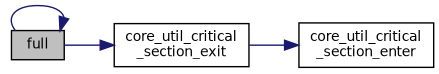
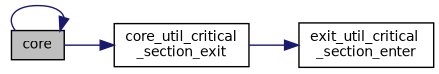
node "full": label "full" -> "core"
node "core_util_critical _section_enter": label "core_util_critical _section_enter" -> "exit_util_critical _section_enter"
